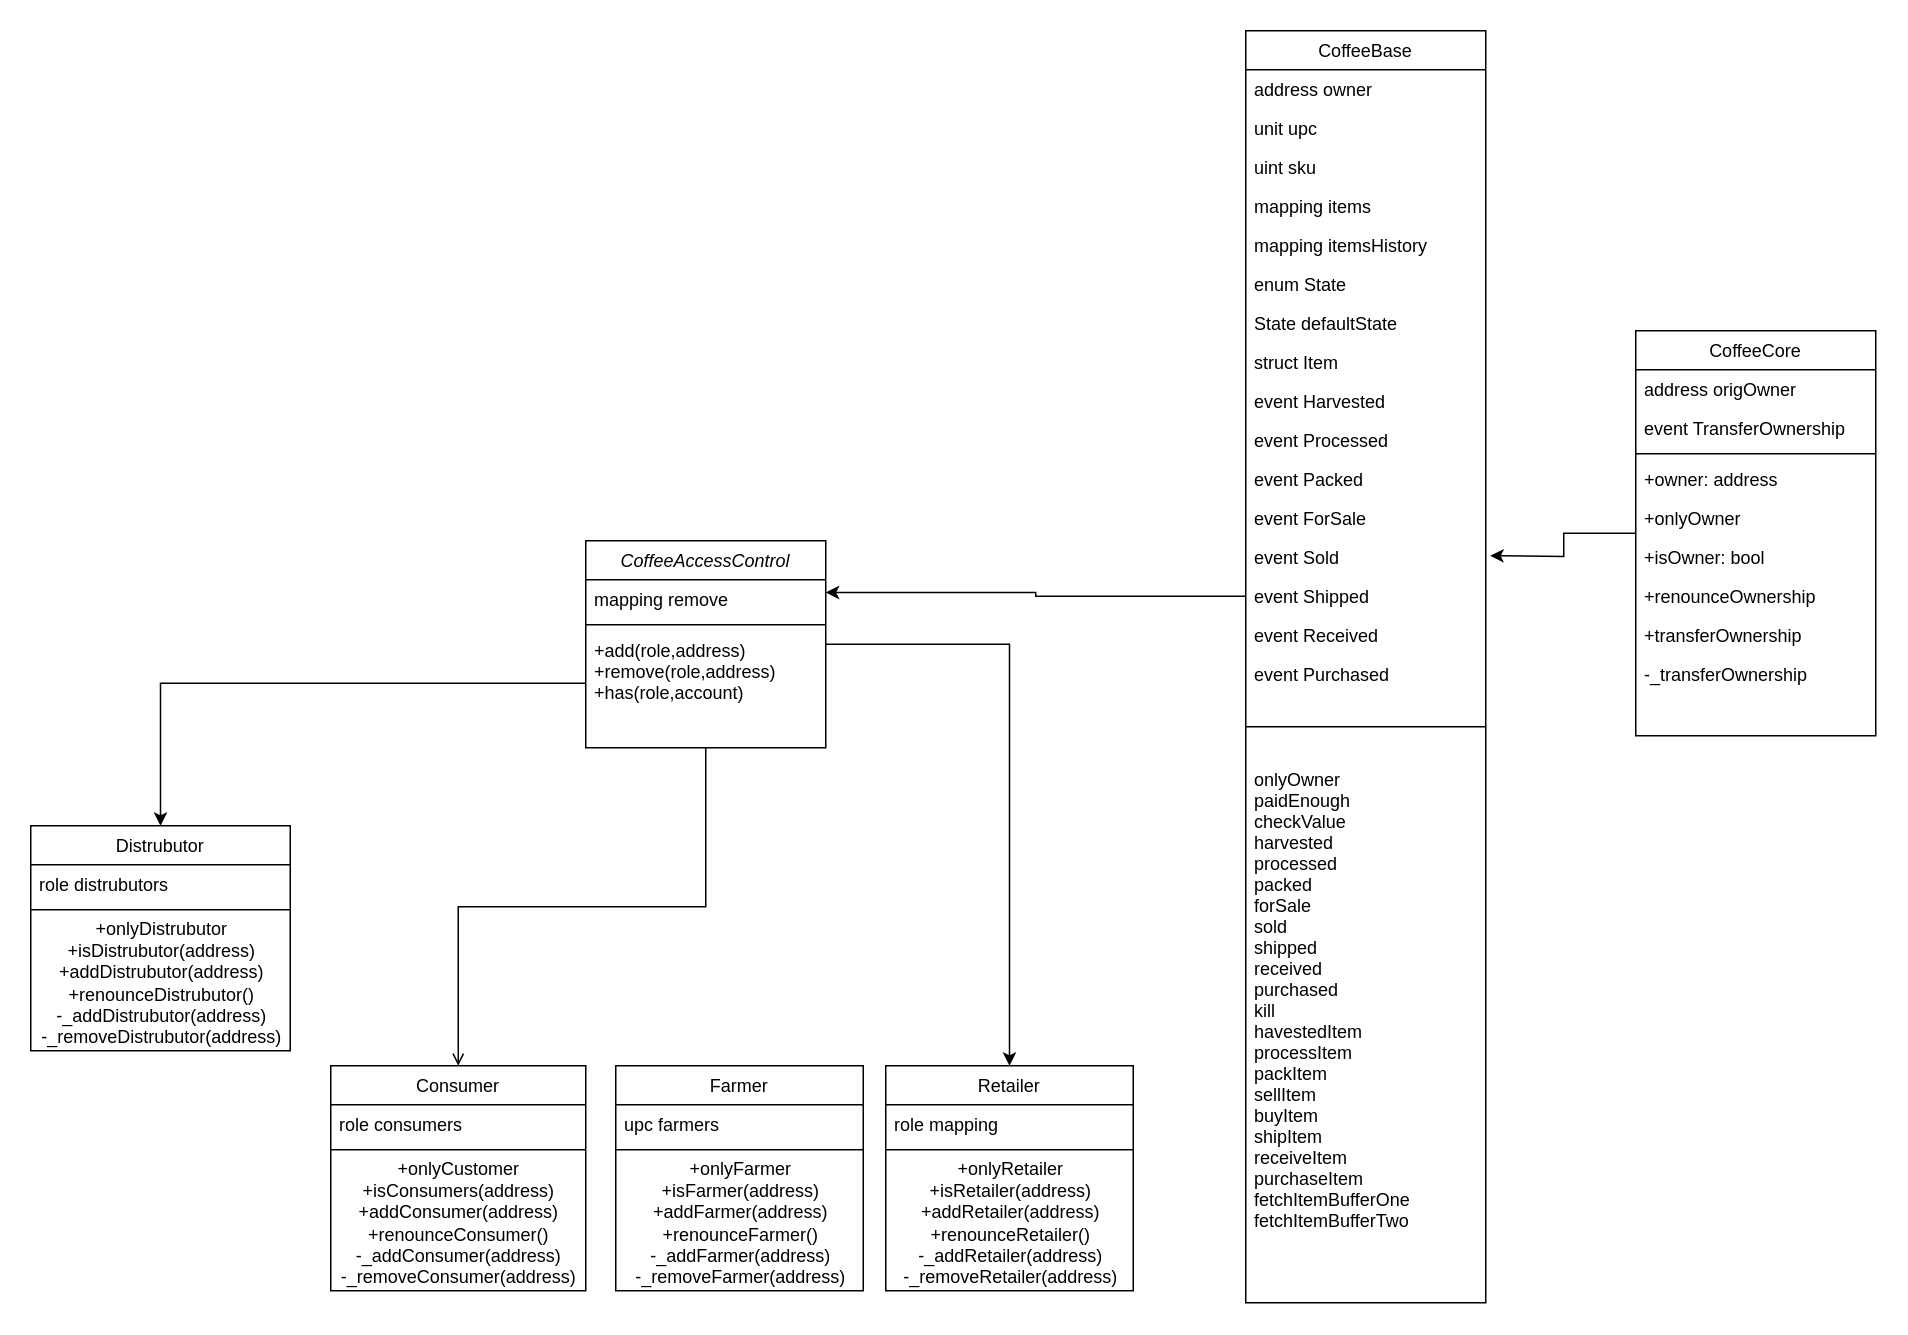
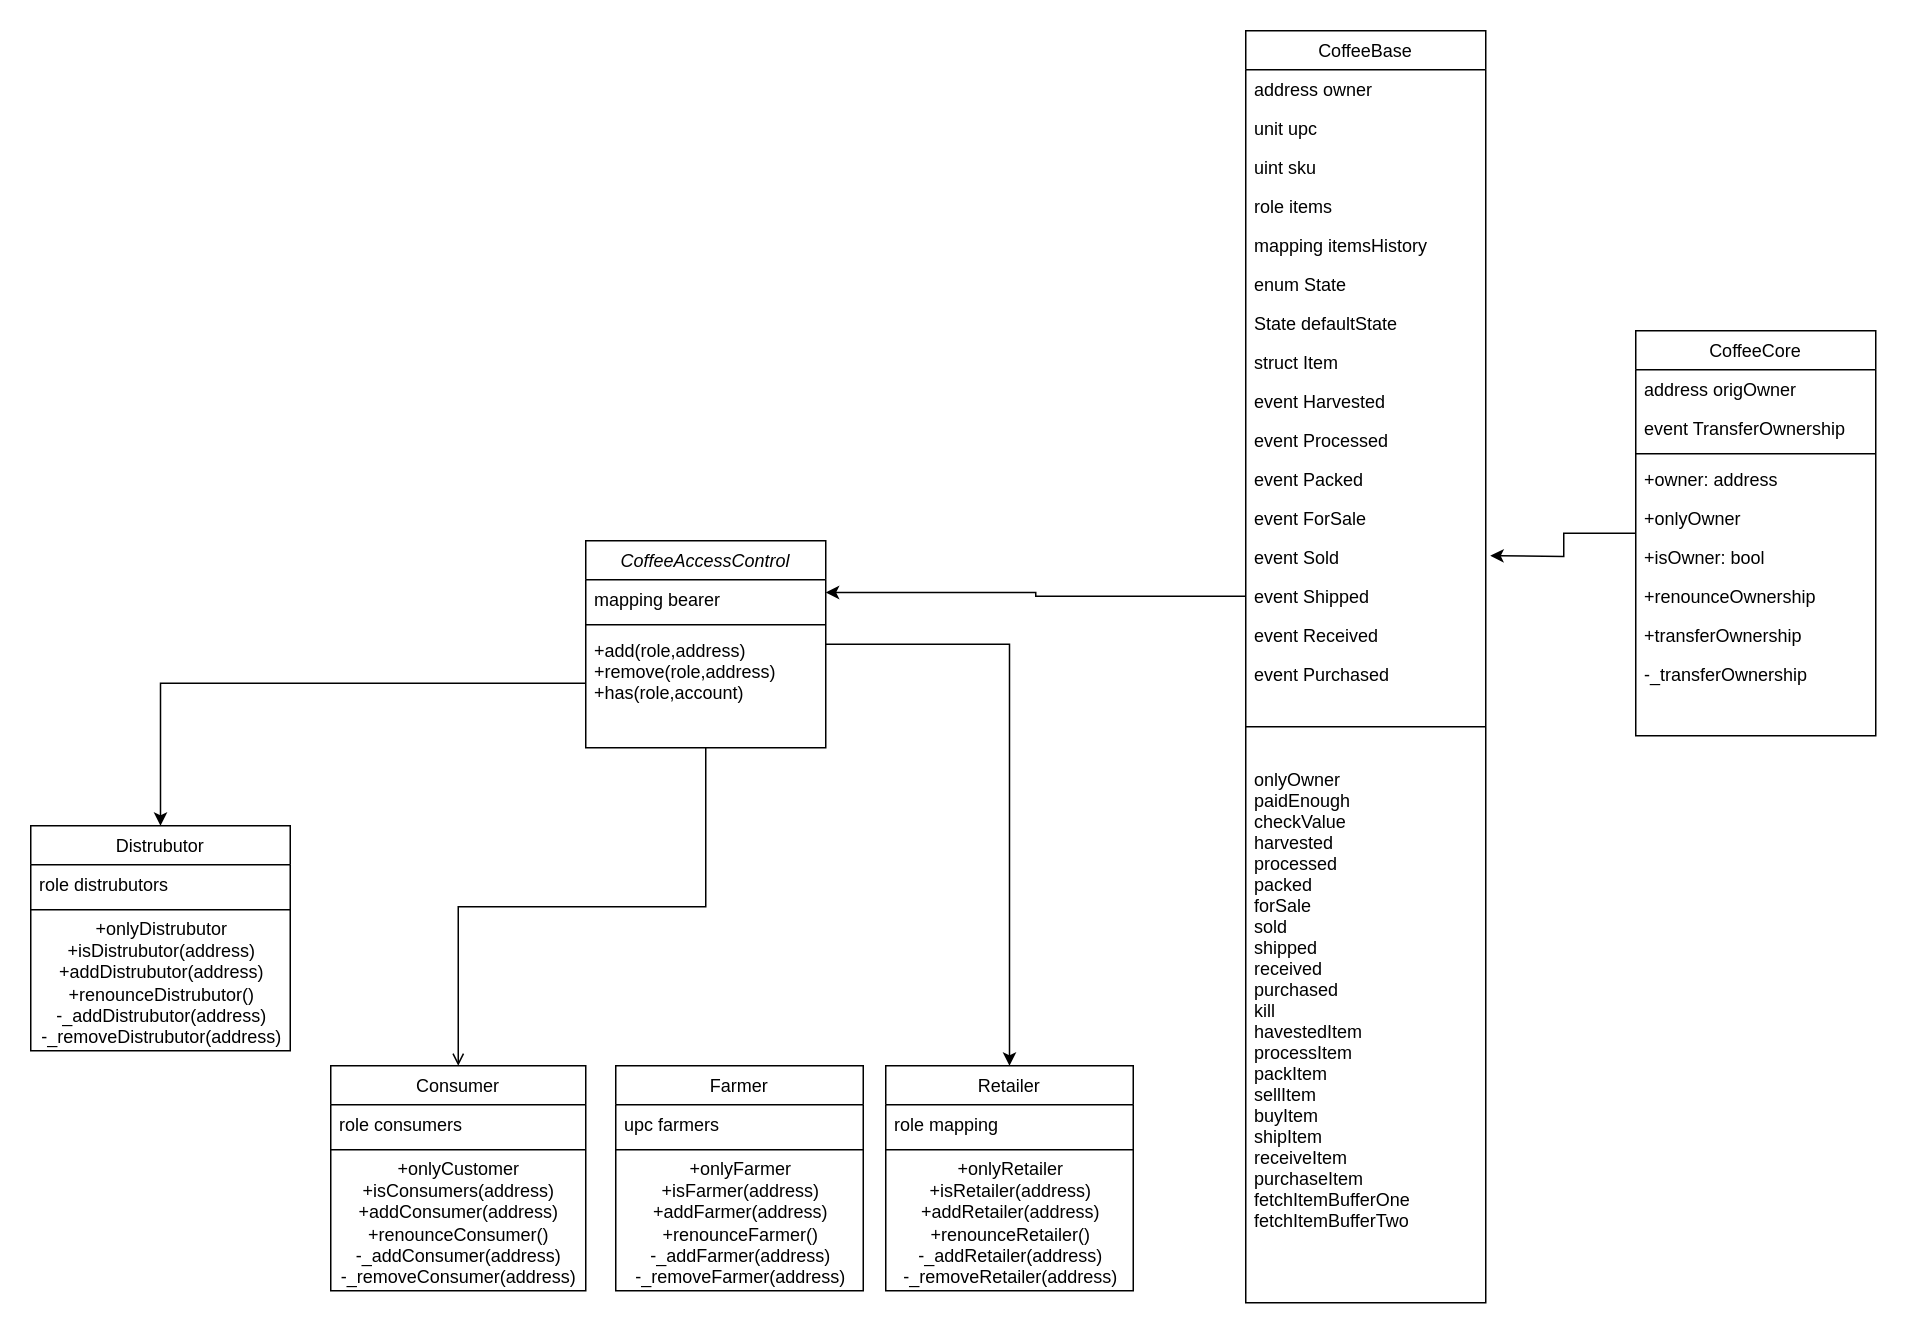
node "mapping items": label "mapping items" -> "role items"
node "mapping remove": label "mapping remove" -> "mapping bearer"
